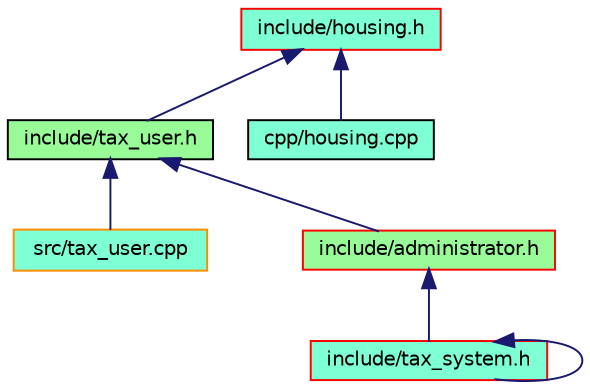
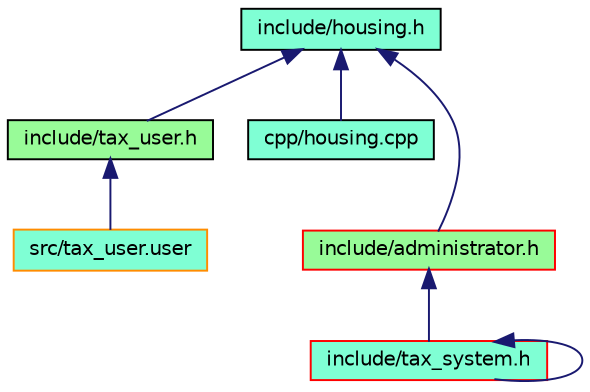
node "include/housing.h": color red -> black
edge "include/administrator.h" -> "include/tax_user.h": now "include/administrator.h" -> "include/housing.h"
node "src/tax_user.cpp": label "src/tax_user.cpp" -> "src/tax_user.user"
